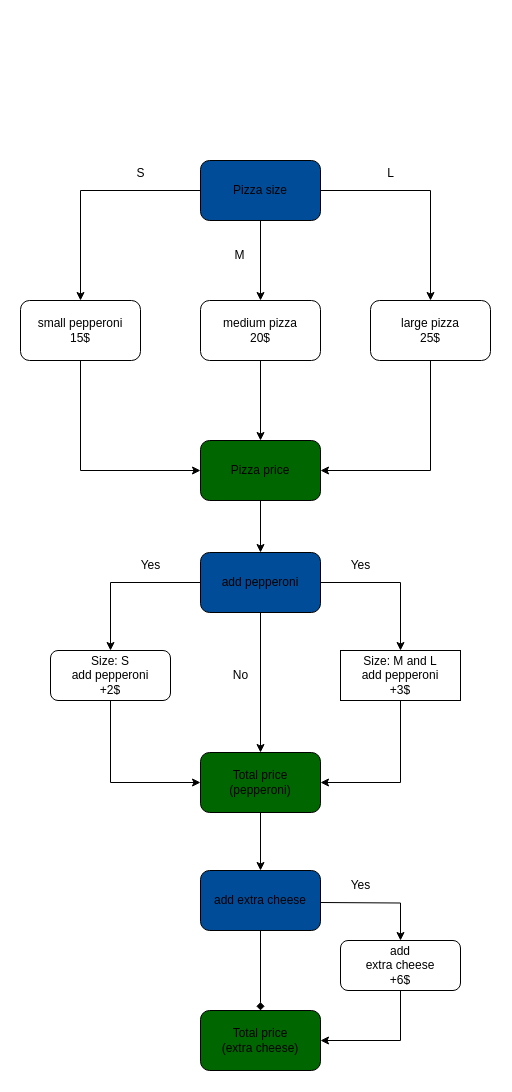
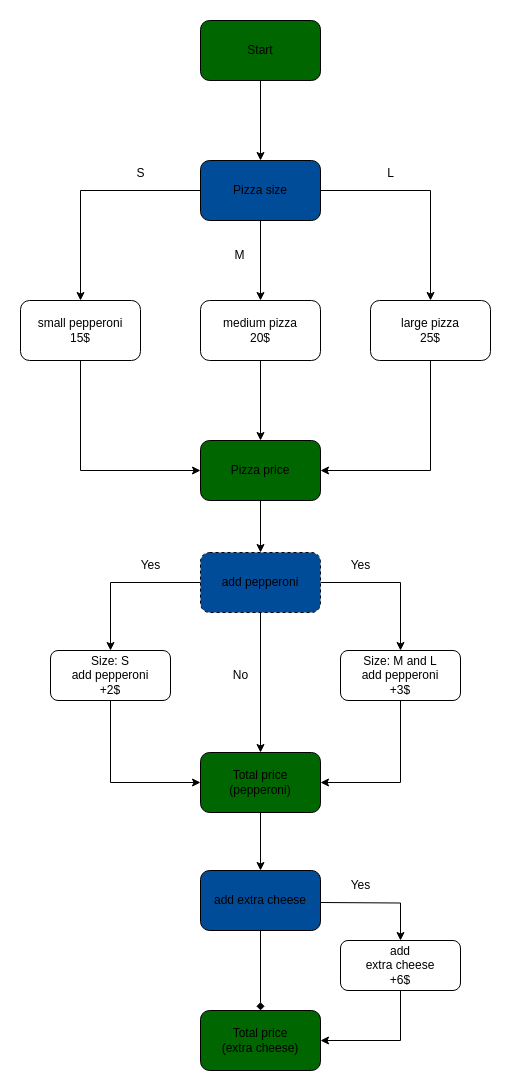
node "Start": added
edge "Start" -> "Pizza size": added
node "add pepperoni": style solid -> dashed
node "Size: M and L add pepperoni +3$": shape rectangle -> rounded rectangle
